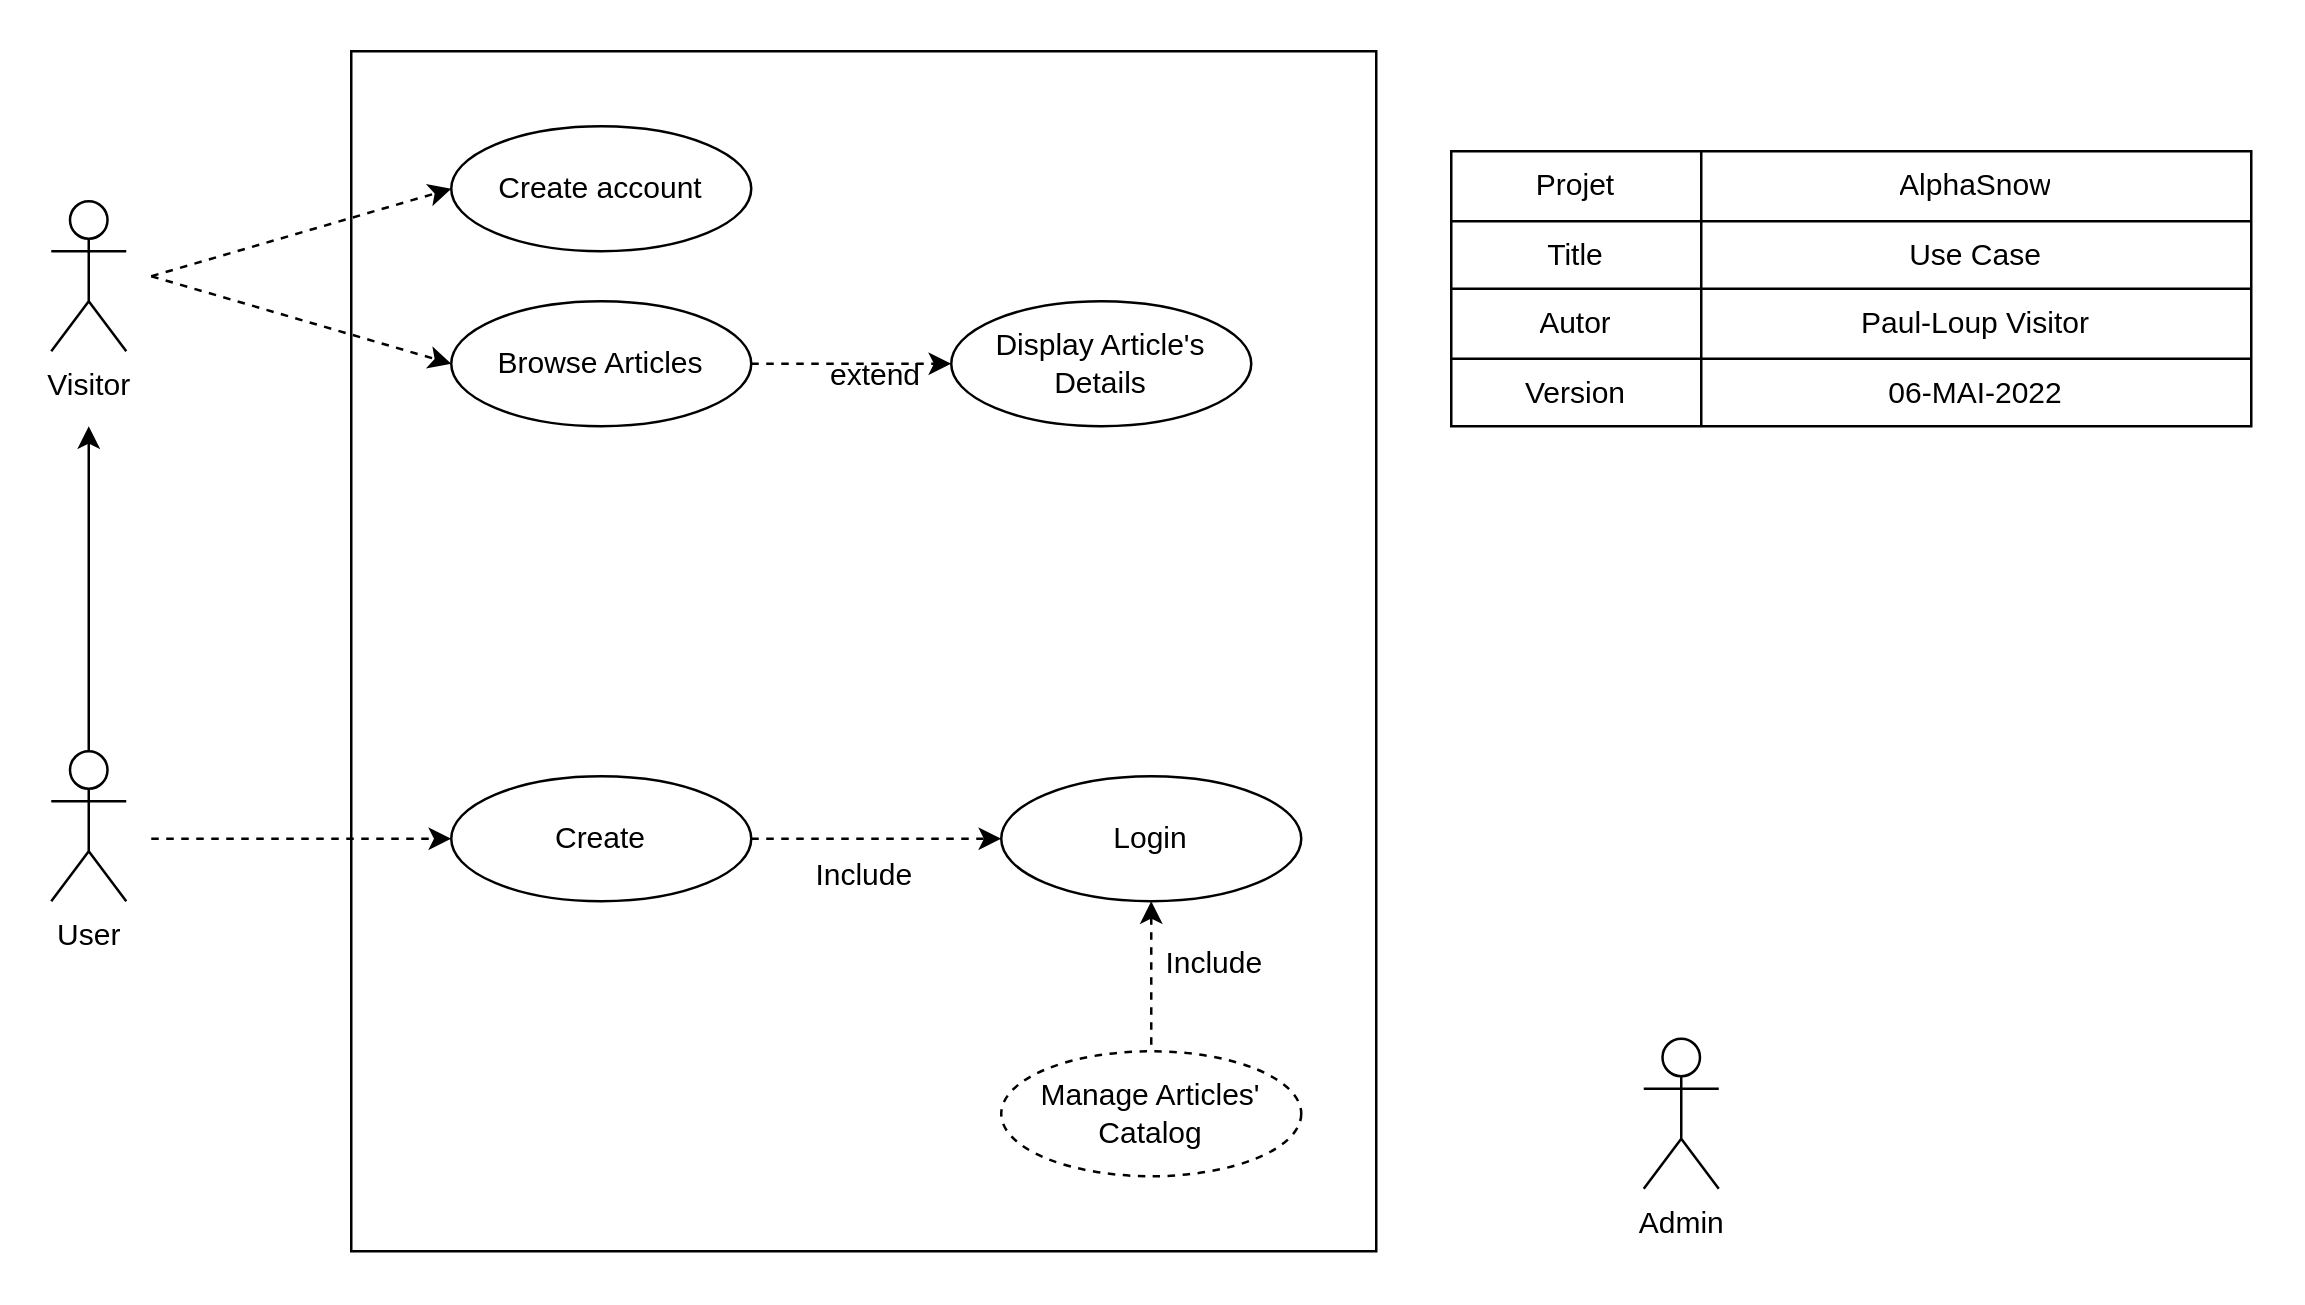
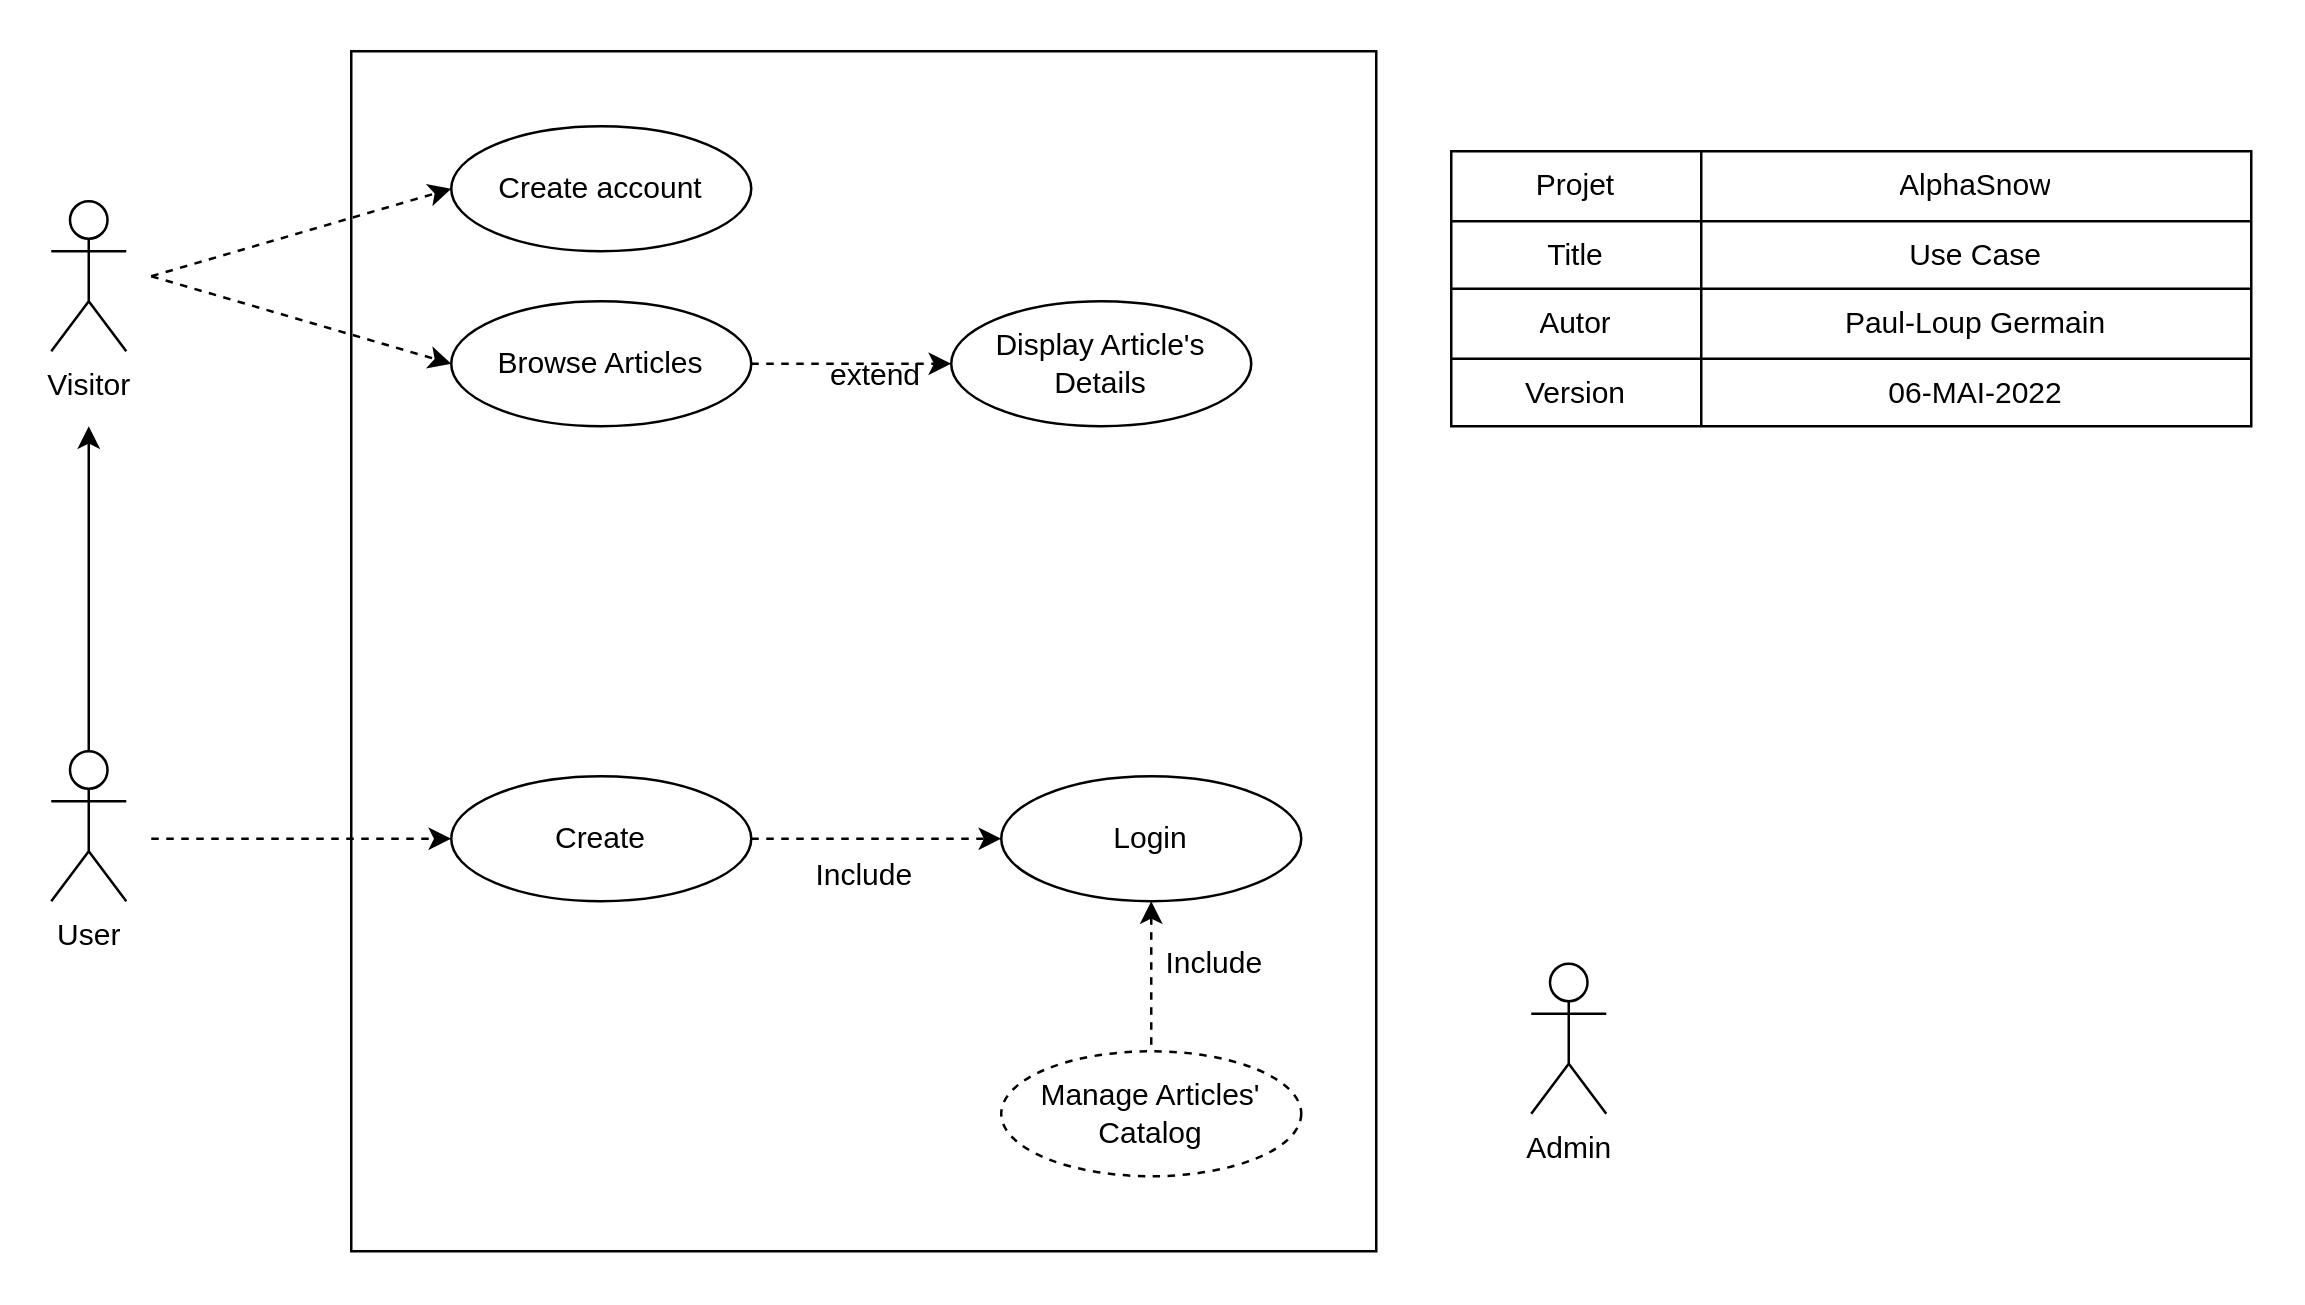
node "Paul-Loup Visitor": label "Paul-Loup Visitor" -> "Paul-Loup Germain"
node "Admin": moved (1681, 1114) -> (1569, 1039)
